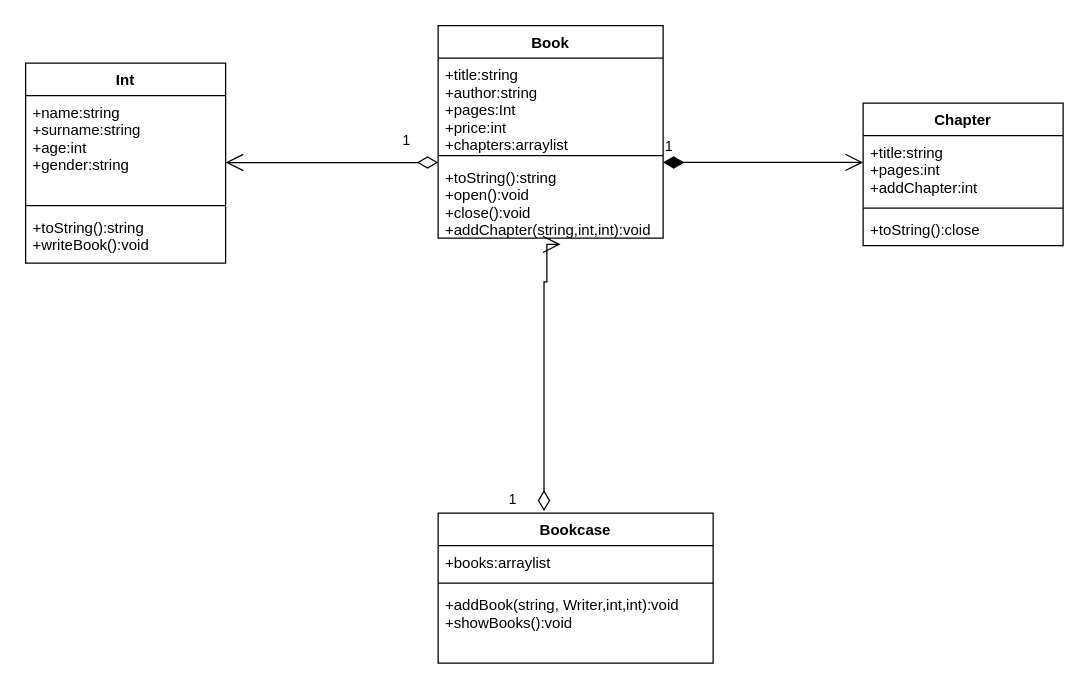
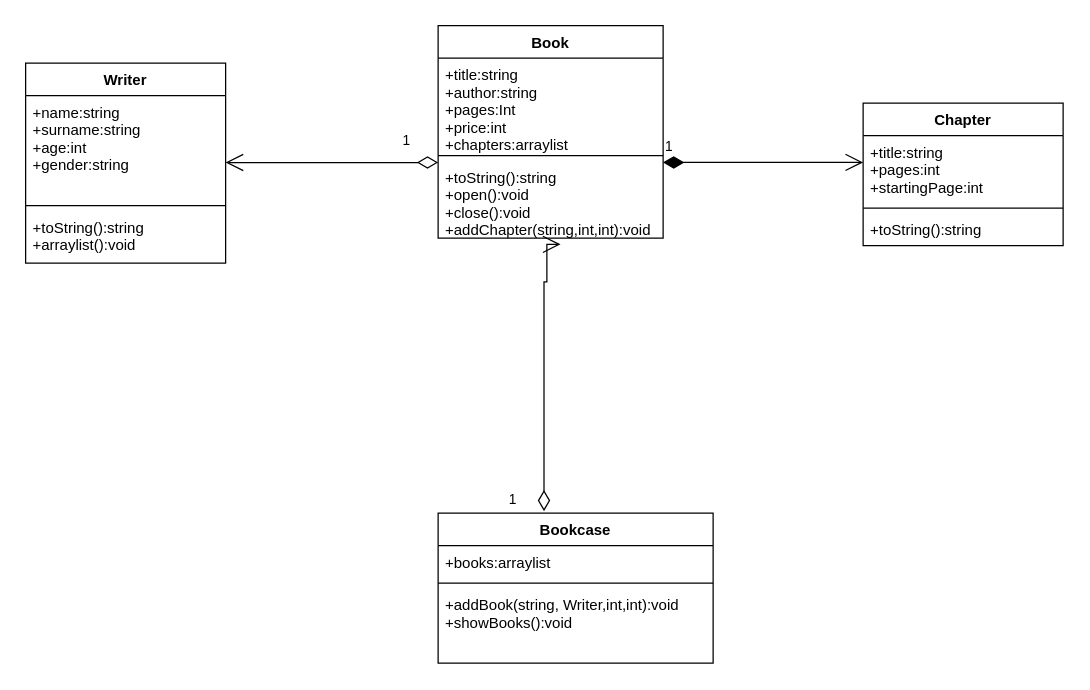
node "Int": label "Int" -> "Writer"
node "+title:string +pages:int +addChapter:int": label "+title:string +pages:int +addChapter:int" -> "+title:string +pages:int +startingPage:int"
node "+toString():string +writeBook():void": label "+toString():string +writeBook():void" -> "+toString():string +arraylist():void"
node "+toString():close": label "+toString():close" -> "+toString():string"
